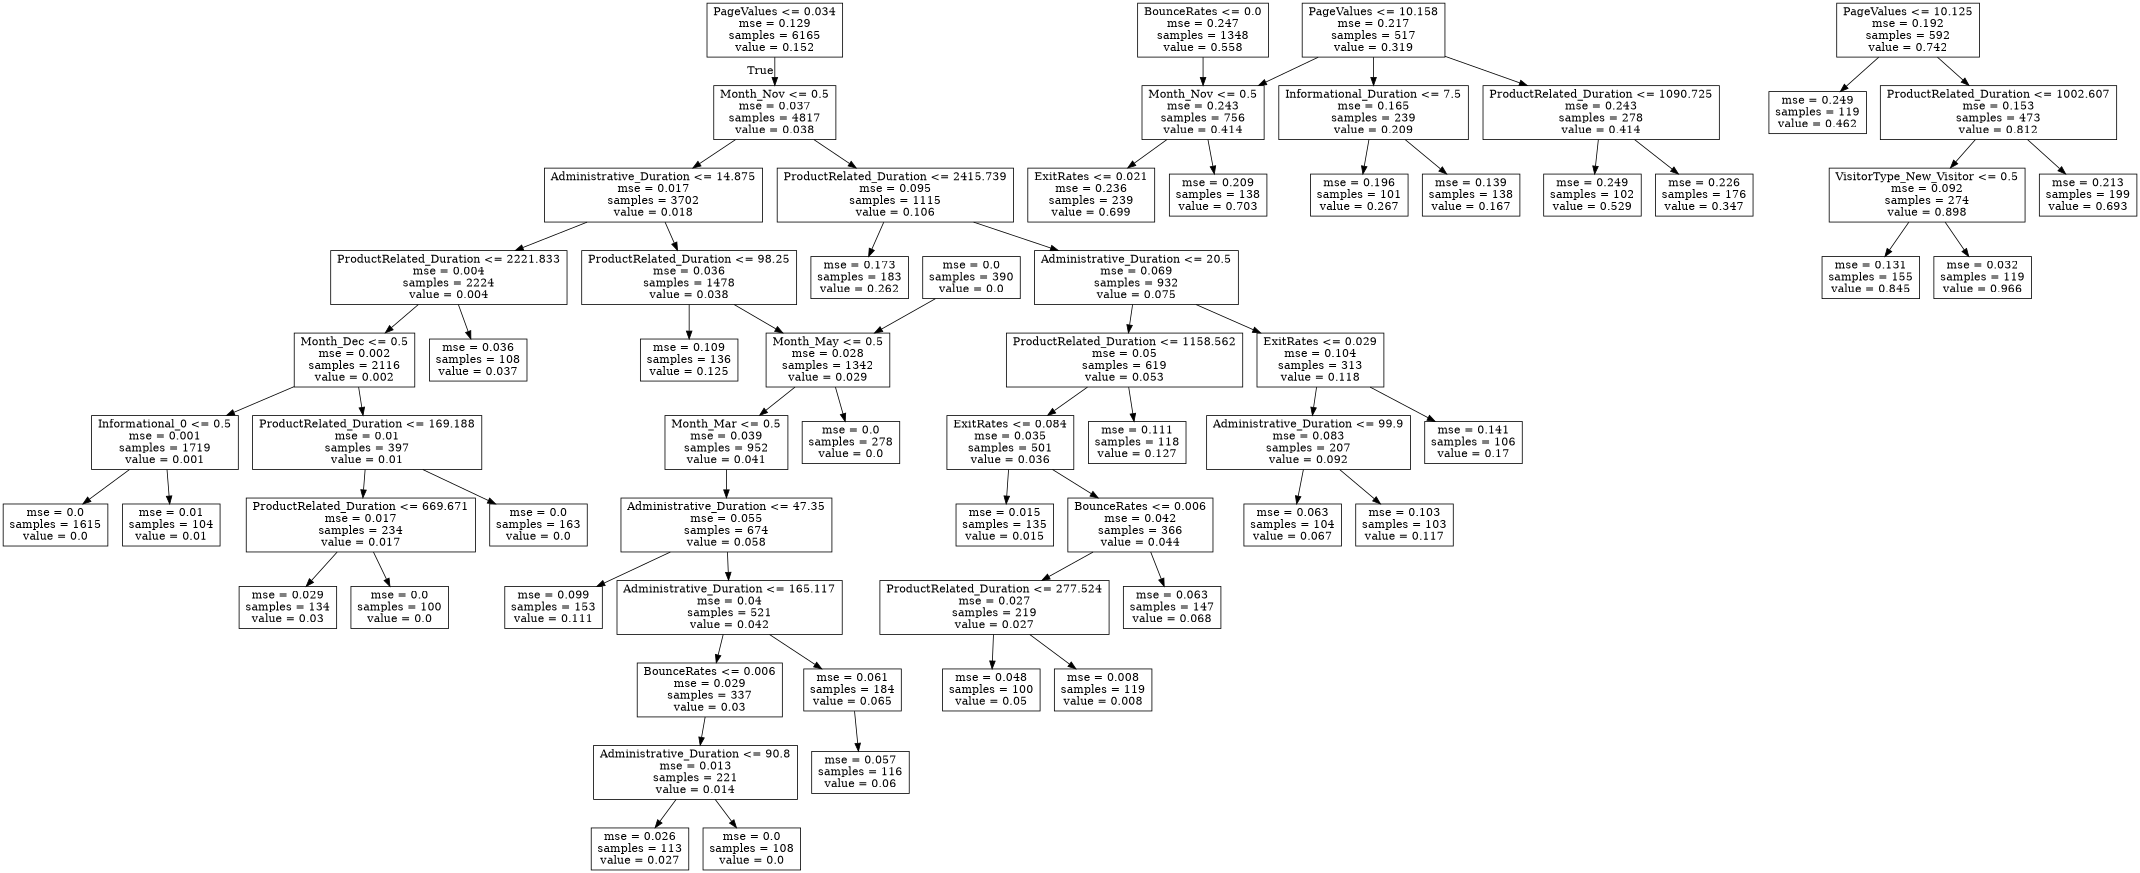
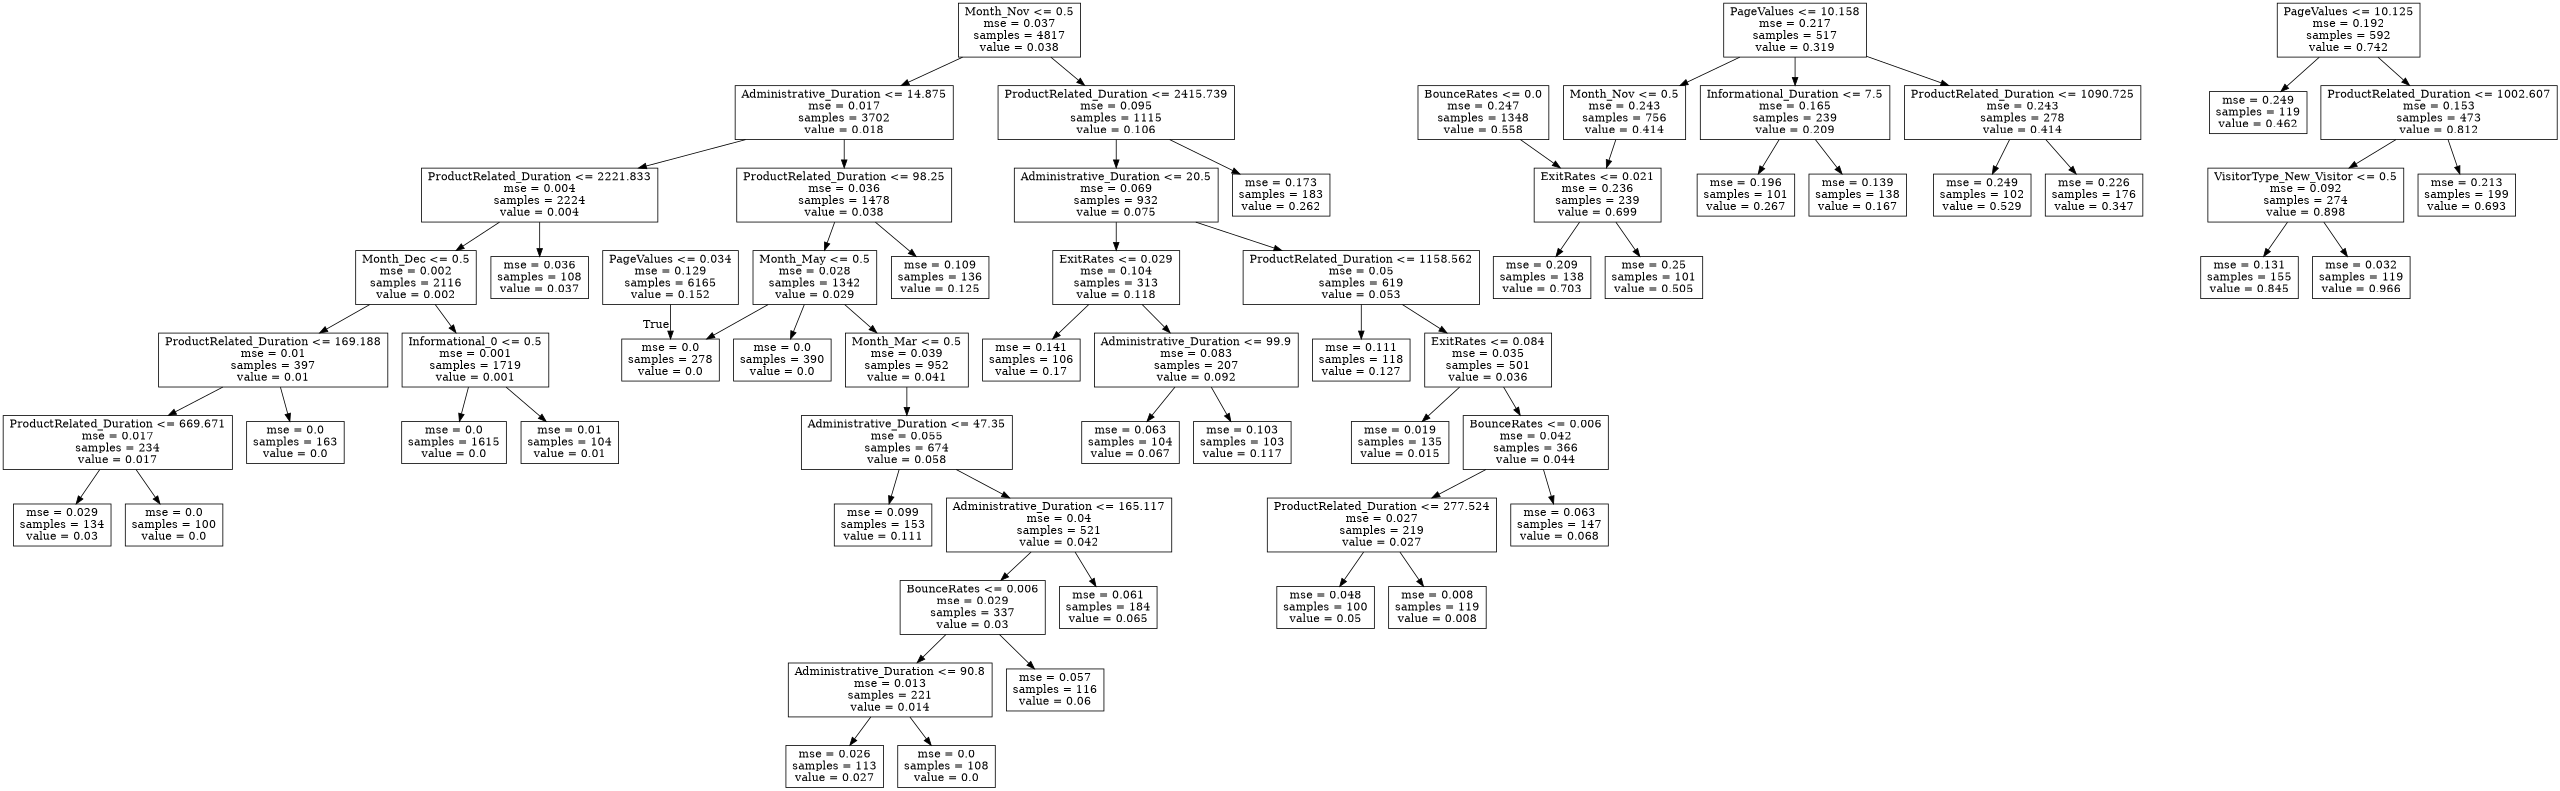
edge "PageValues <= 0.034 mse = 0.129 samples = 6165 value = 0.152" -> "Month_Nov <= 0.5 mse = 0.037 samples = 4817 value = 0.038": now "PageValues <= 0.034 mse = 0.129 samples = 6165 value = 0.152" -> "mse = 0.0 samples = 278 value = 0.0"
edge "BounceRates <= 0.0 mse = 0.247 samples = 1348 value = 0.558" -> "Month_Nov <= 0.5 mse = 0.243 samples = 756 value = 0.414": now "BounceRates <= 0.0 mse = 0.247 samples = 1348 value = 0.558" -> "ExitRates <= 0.021 mse = 0.236 samples = 239 value = 0.699"
edge "Month_Nov <= 0.5 mse = 0.243 samples = 756 value = 0.414" -> "mse = 0.209 samples = 138 value = 0.703": now "ExitRates <= 0.021 mse = 0.236 samples = 239 value = 0.699" -> "mse = 0.209 samples = 138 value = 0.703"
node "mse = 0.25 samples = 101 value = 0.505": added
edge "mse = 0.0 samples = 390 value = 0.0" -> "Month_May <= 0.5 mse = 0.028 samples = 1342 value = 0.029": reversed
node "mse = 0.015 samples = 135 value = 0.015": label "mse = 0.015 samples = 135 value = 0.015" -> "mse = 0.019 samples = 135 value = 0.015"
edge "mse = 0.061 samples = 184 value = 0.065" -> "mse = 0.057 samples = 116 value = 0.06": now "BounceRates <= 0.006 mse = 0.029 samples = 337 value = 0.03" -> "mse = 0.057 samples = 116 value = 0.06"
